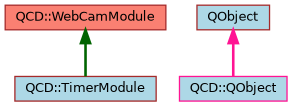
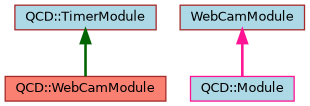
node "QObject": label "QObject" -> "WebCamModule"
edge "QCD::TimerModule" -> "QCD::WebCamModule": reversed
node "QCD::QObject": label "QCD::QObject" -> "QCD::Module"
